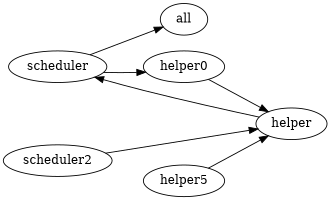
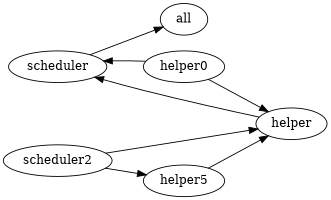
edge "scheduler" -> "helper0": reversed
edge "scheduler2" -> "helper5": added
